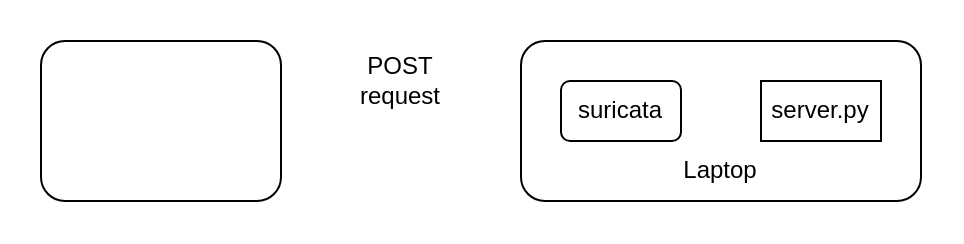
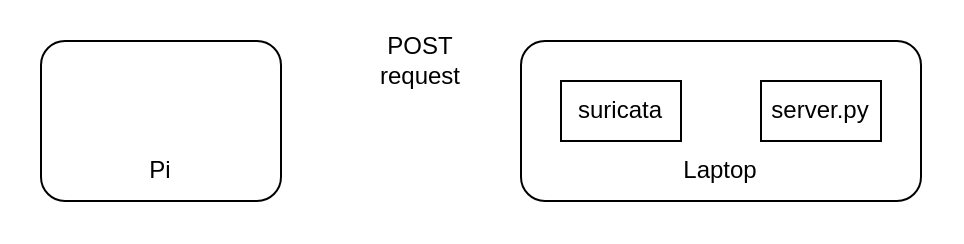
node "POST request": moved (401, 81) -> (421, 61)
node "suricata": shape rounded rectangle -> rectangle
node "Pi": added
